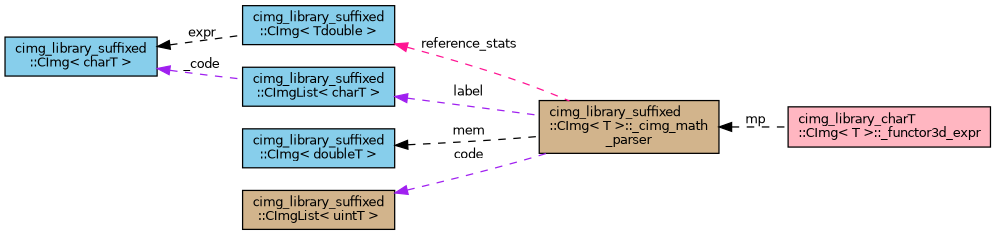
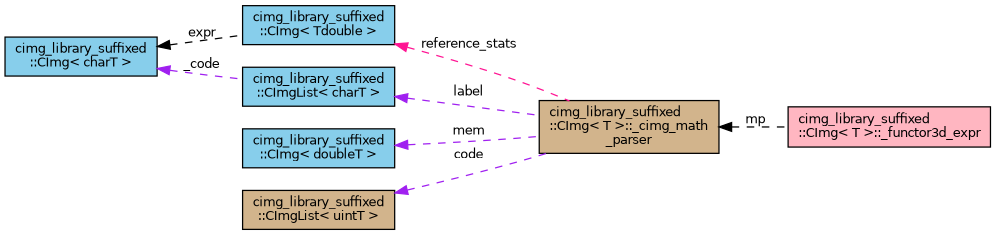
node "cimg_library_charT ::CImg< T >::_functor3d_expr": label "cimg_library_charT ::CImg< T >::_functor3d_expr" -> "cimg_library_suffixed ::CImg< T >::_functor3d_expr"
edge "cimg_library_suffixed ::CImg< T >::_cimg_math _parser" -> "cimg_library_suffixed ::CImg< doubleT >": color black -> purple
